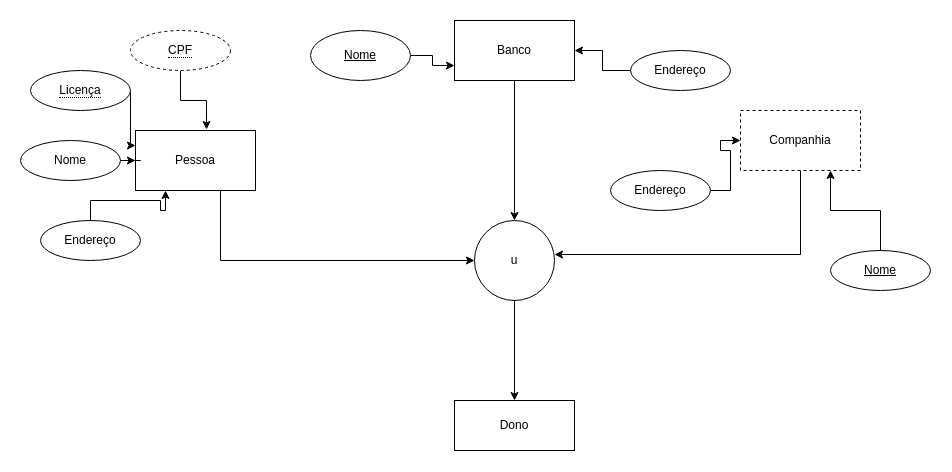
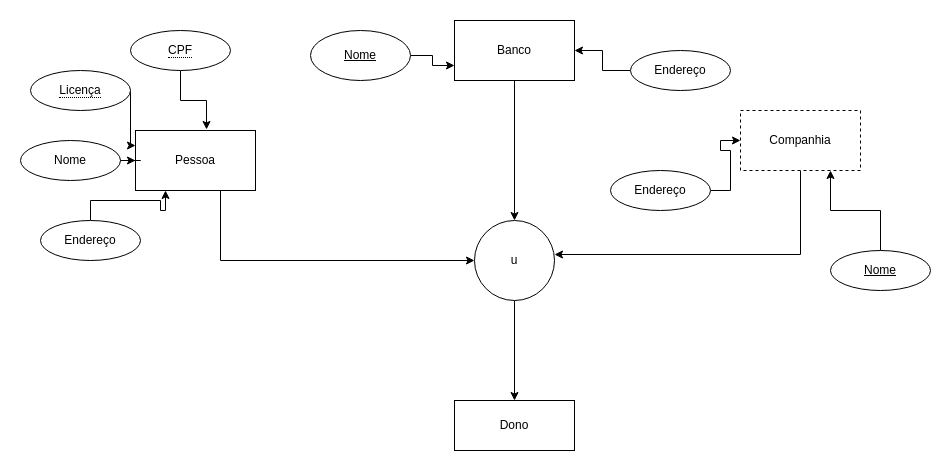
node "CPF": style dashed -> solid
